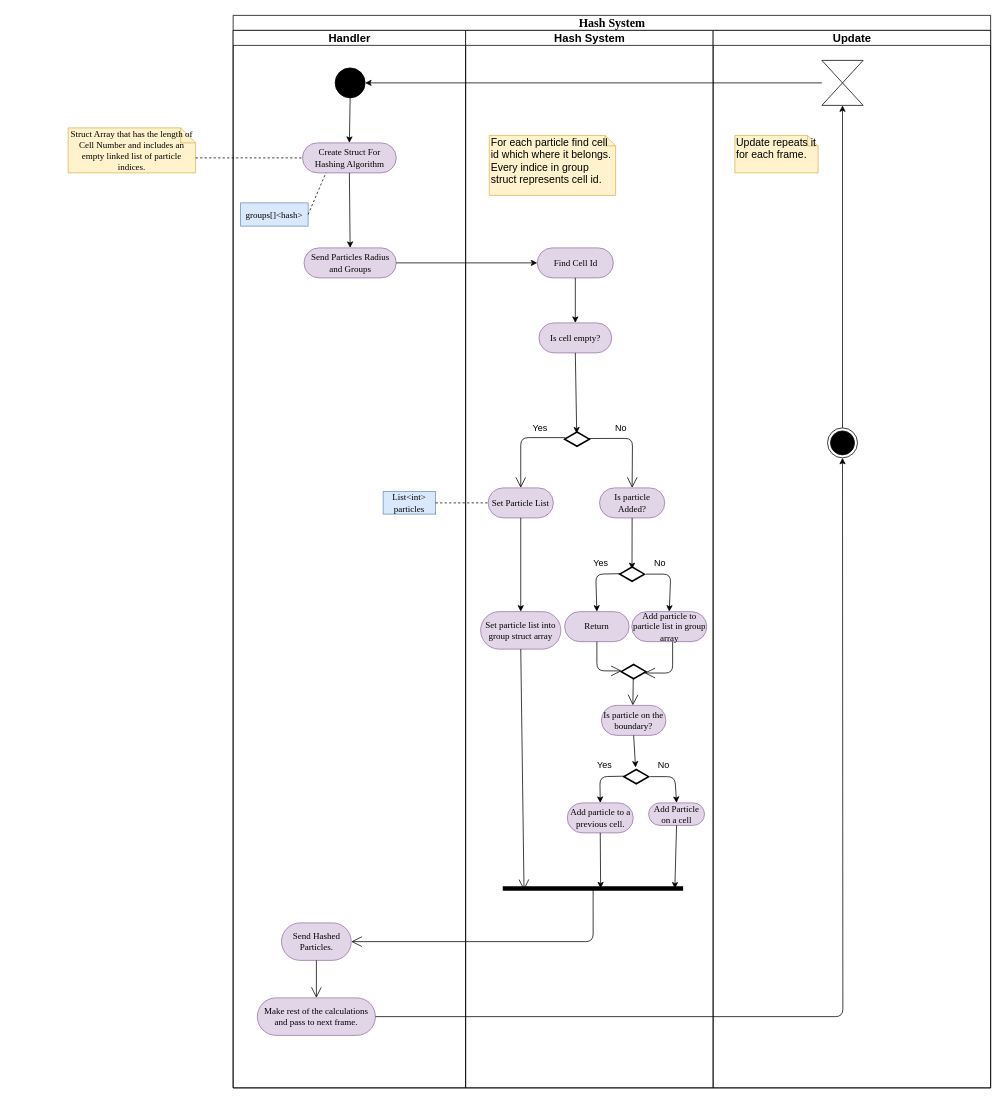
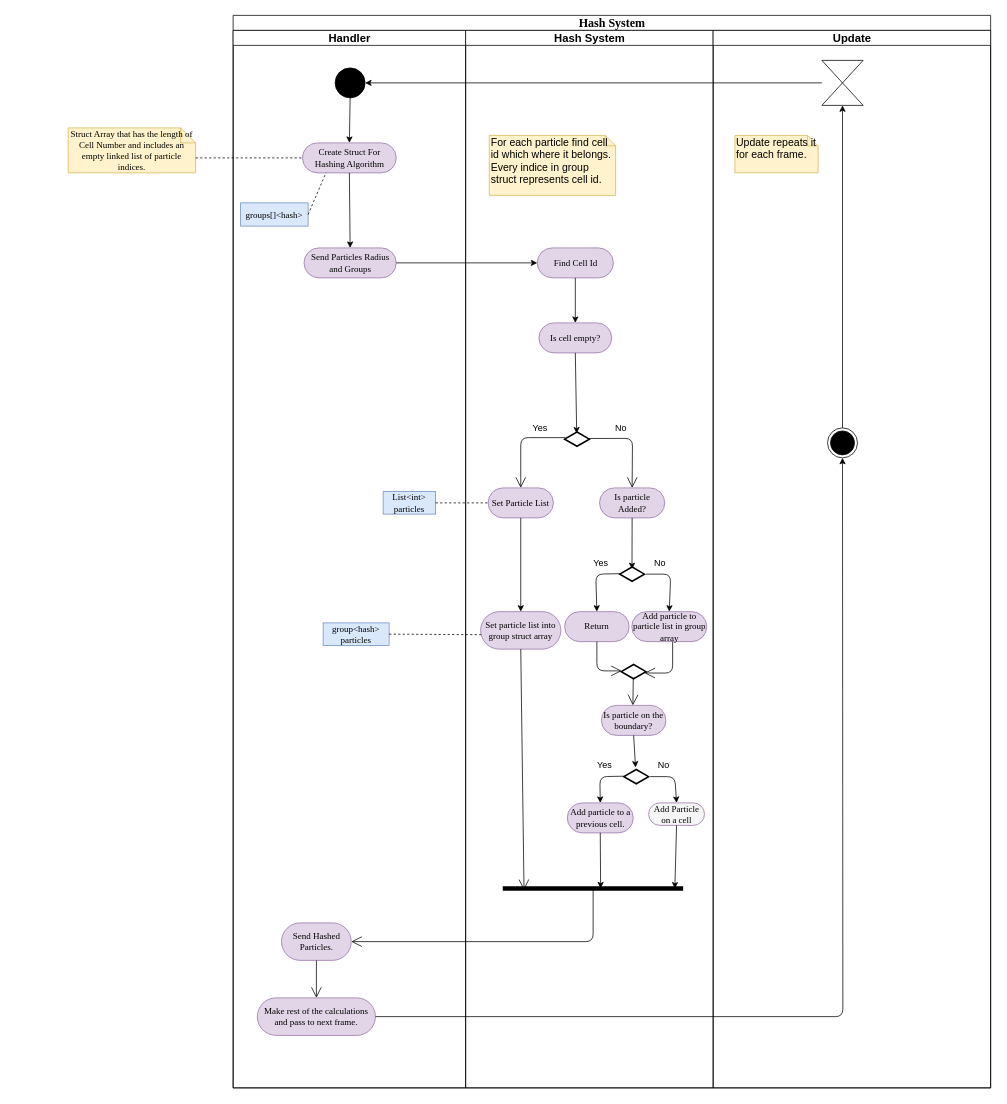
node "group<hash> particles": added
edge "Set particle list into group struct array" -- "group<hash> particles": added
node "Add Particle on a cell": fillcolor #e1d5e7 -> #f5f5f5
